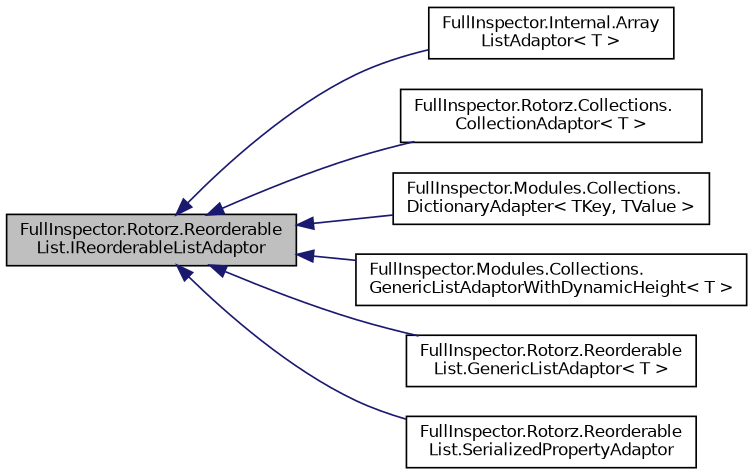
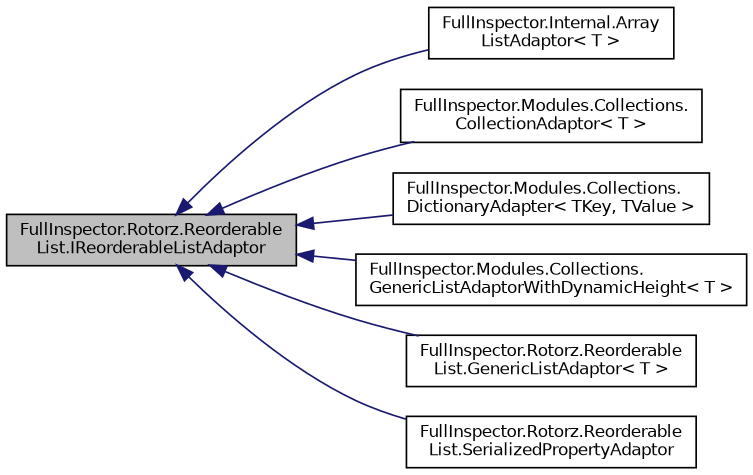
node "FullInspector.Rotorz.Collections. CollectionAdaptor< T >": label "FullInspector.Rotorz.Collections. CollectionAdaptor< T >" -> "FullInspector.Modules.Collections. CollectionAdaptor< T >"
